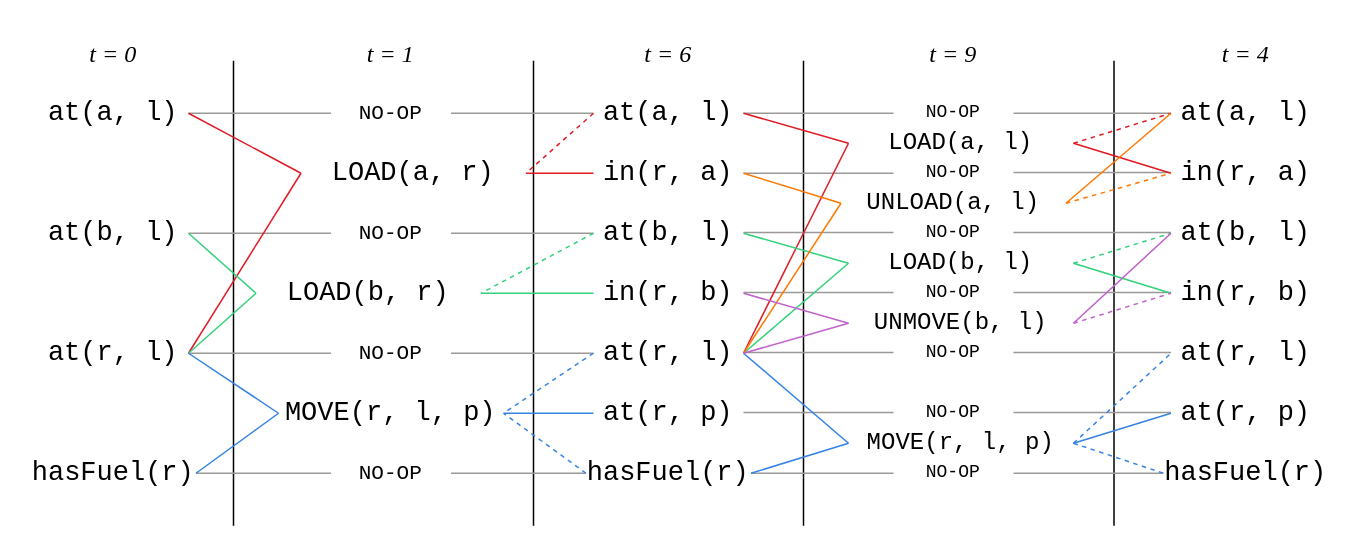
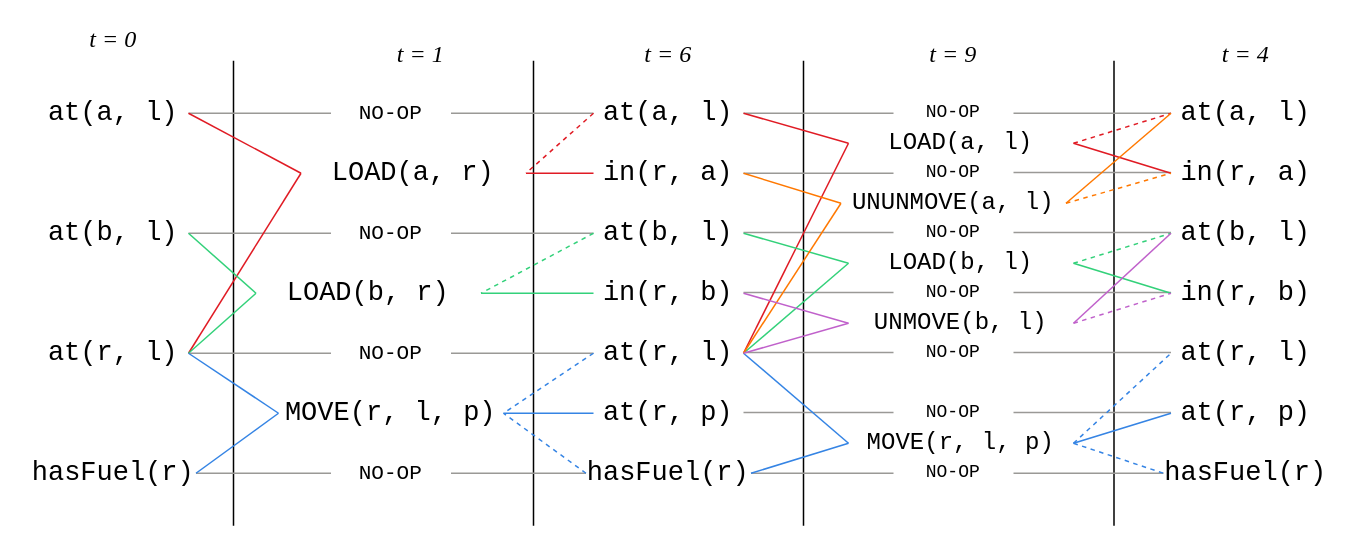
node "t = 0": moved (113, 53) -> (113, 38)
node "t = 1": moved (391, 53) -> (421, 53)
node "UNLOAD(a, l)": label "UNLOAD(a, l)" -> "UNUNMOVE(a, l)"
